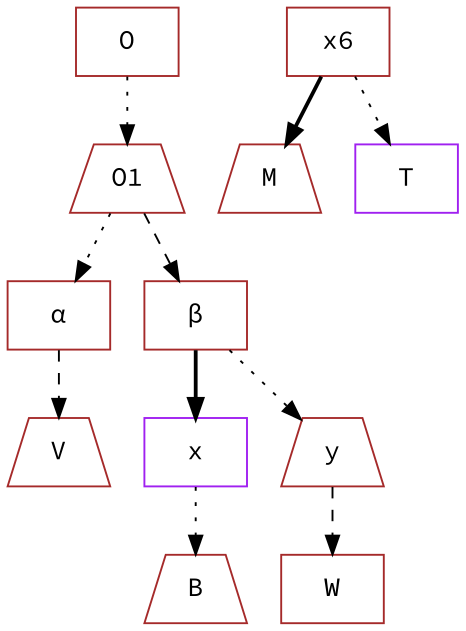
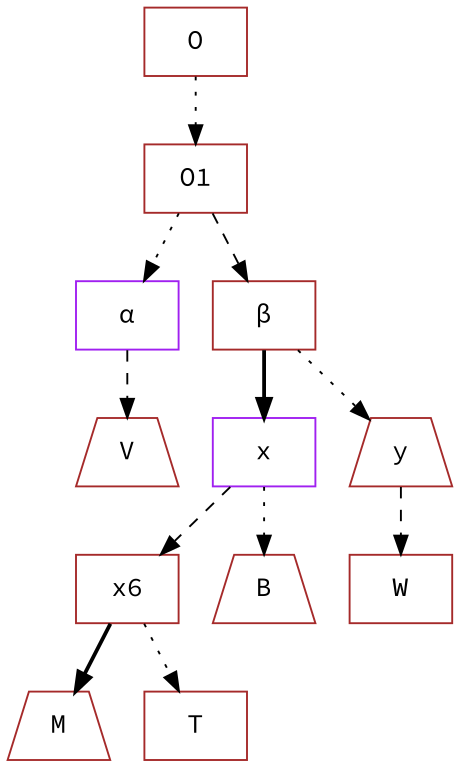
node "O1": shape trapezium -> box
node "T": color purple -> brown
node "α": color brown -> purple
edge "x" -> "x6": added
